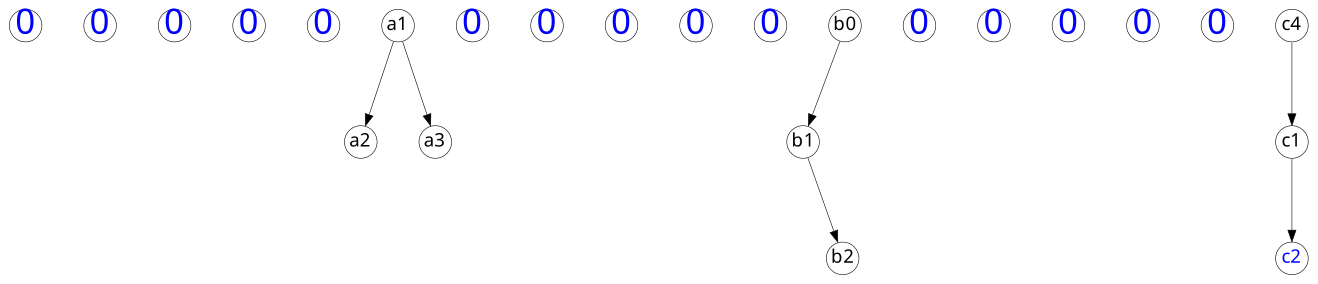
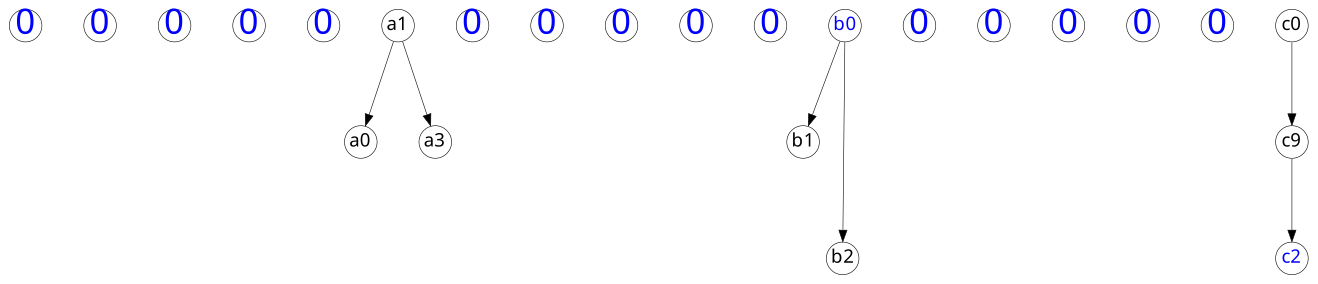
node "b0": fontcolor black -> blue
node "c4": label "c4" -> "c0"
node "a2": label "a2" -> "a0"
node "c1": label "c1" -> "c9"
edge "b1" -> "b2": now "b0" -> "b2"
